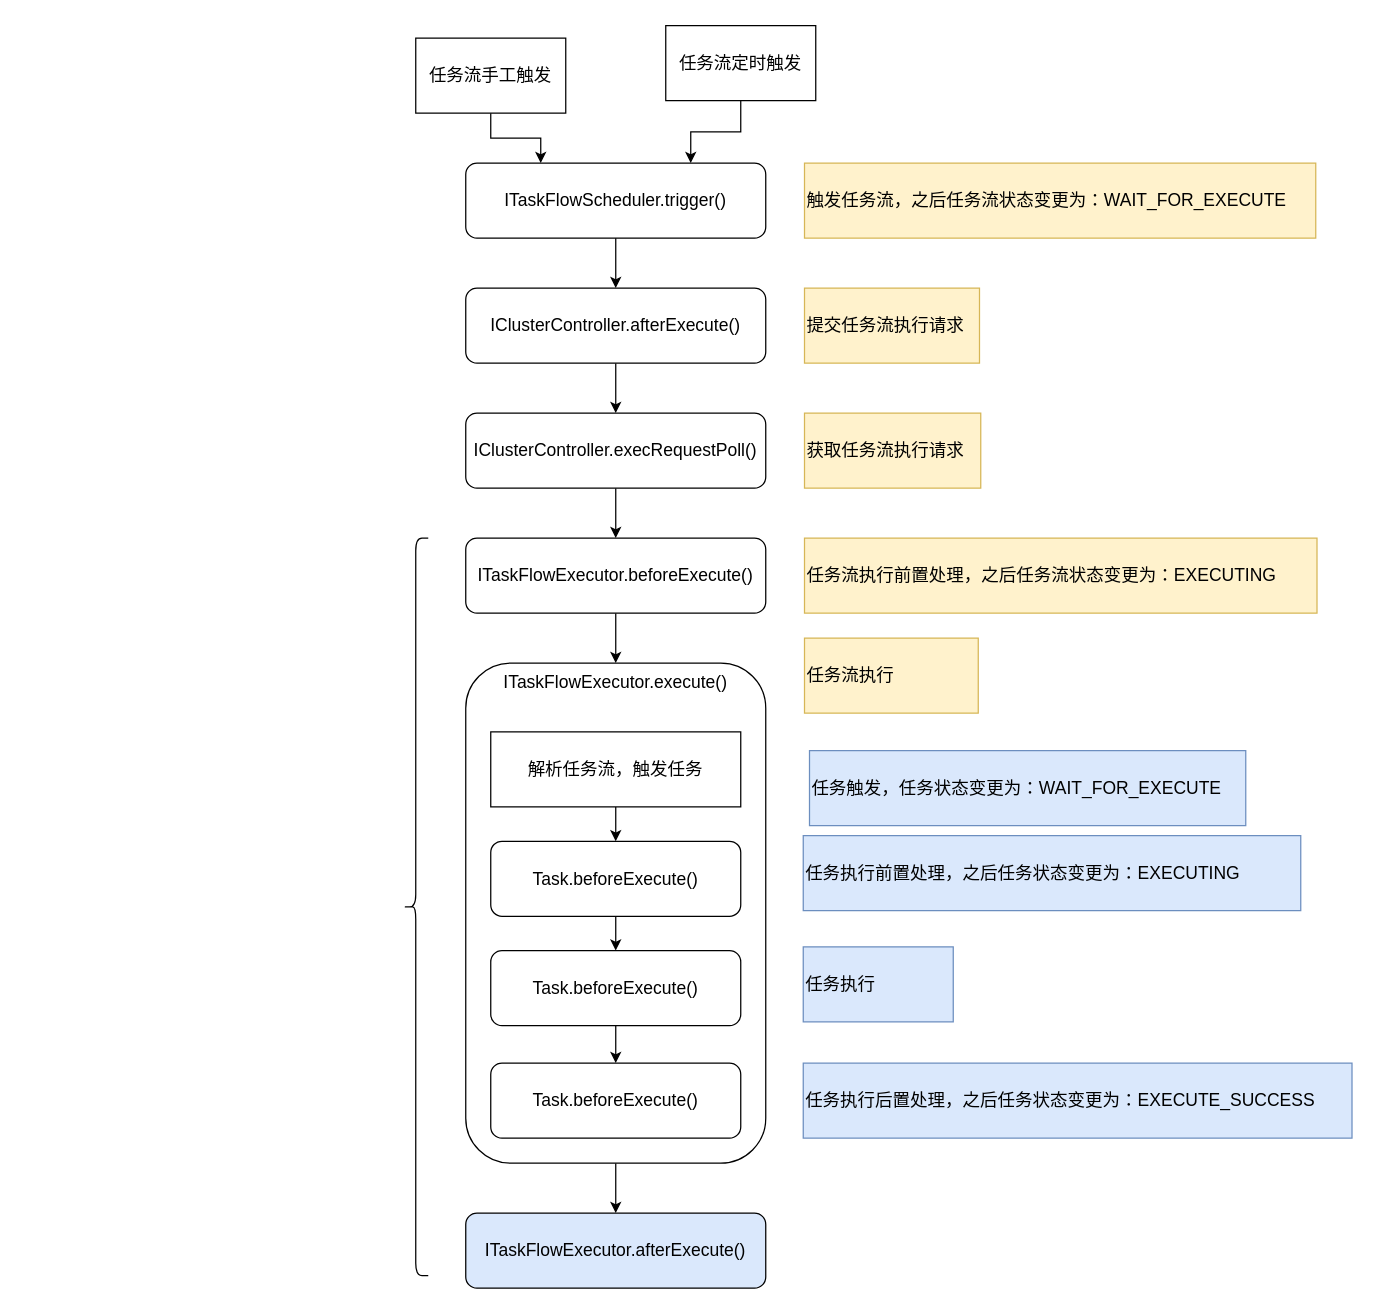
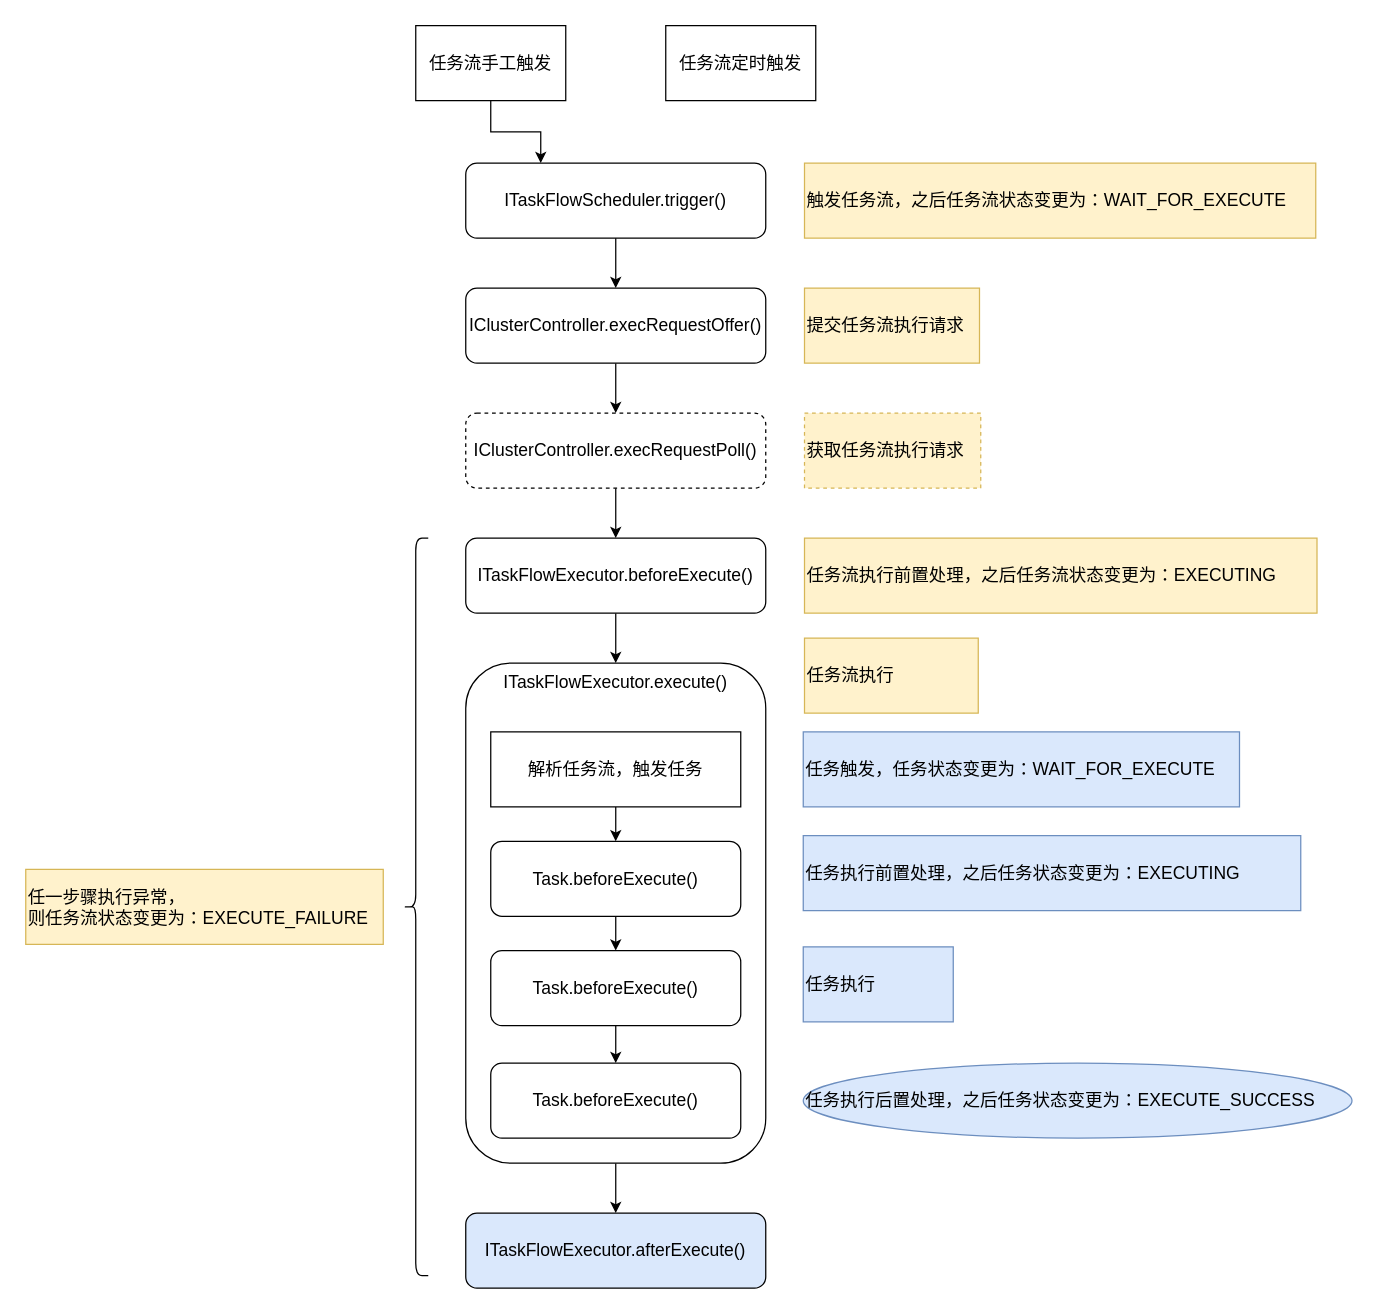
node "任务流手工触发": moved (491, 76) -> (491, 63)
edge "任务流定时触发" -> "ITaskFlowScheduler.trigger()": removed
node "IClusterController.afterExecute()": label "IClusterController.afterExecute()" -> "IClusterController.execRequestOffer()"
node "IClusterController.execRequestPoll()": style solid -> dashed
node "获取任务流执行请求": style solid -> dashed
node "任务触发，任务状态变更为：WAIT_FOR_EXECUTE": moved (1028, 788) -> (1021, 769)
node "任一步骤执行异常， 则任务流状态变更为：EXECUTE_FAILURE": added
node "任务执行后置处理，之后任务状态变更为：EXECUTE_SUCCESS": shape rectangle -> ellipse
